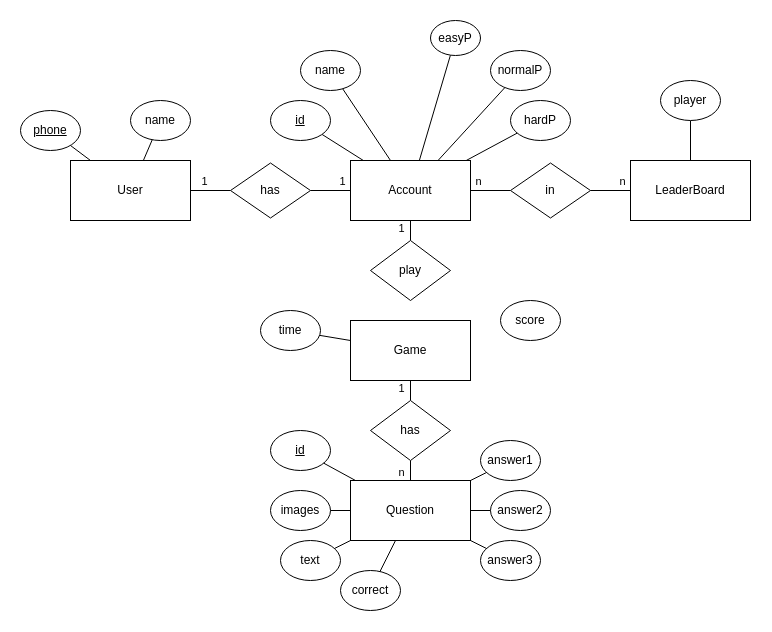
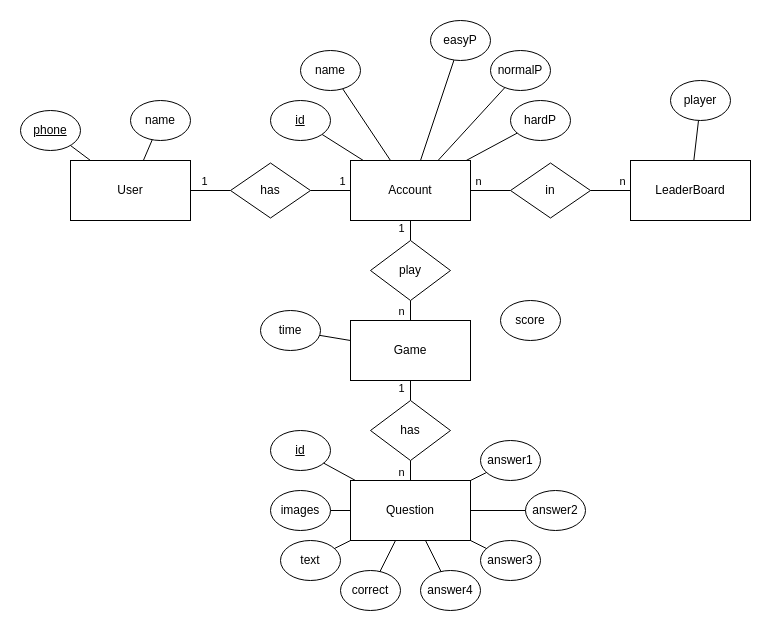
node "easyP": size 50x35 -> 60x40
node "player": moved (691, 101) -> (701, 101)
edge "play" -- "Game": added, label "n"
node "answer2": moved (521, 511) -> (556, 511)
edge "Question" -- "answer4": added
node "answer4": added
